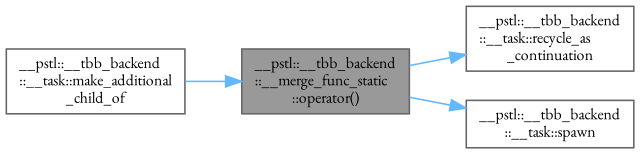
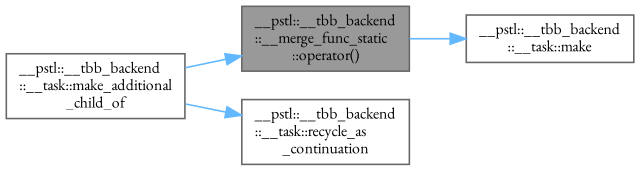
edge "__pstl::__tbb_backend ::__merge_func_static ::operator()" -> "__pstl::__tbb_backend ::__task::recycle_as _continuation": now "__pstl::__tbb_backend ::__task::make_additional _child_of" -> "__pstl::__tbb_backend ::__task::recycle_as _continuation"
node "__pstl::__tbb_backend ::__task::spawn": label "__pstl::__tbb_backend ::__task::spawn" -> "__pstl::__tbb_backend ::__task::make"
